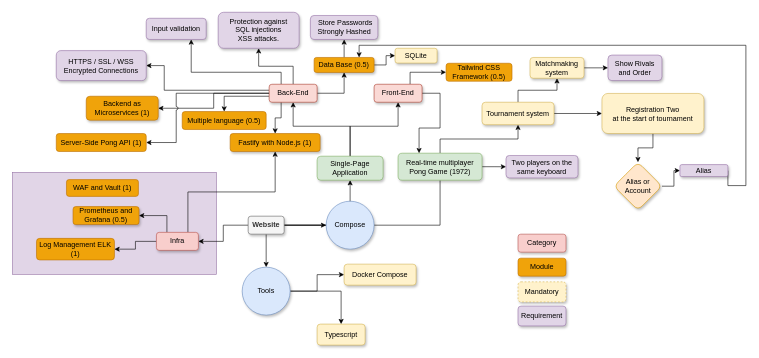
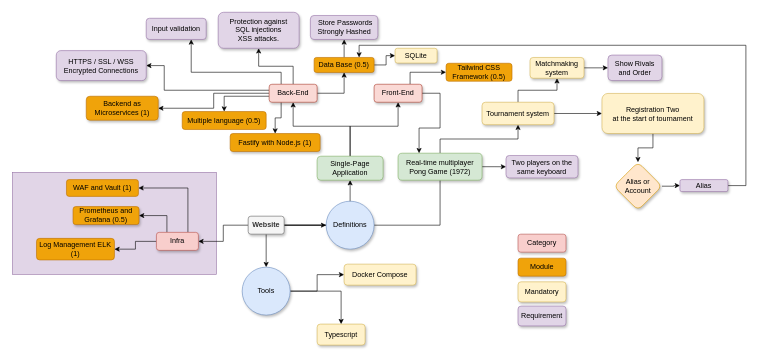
node "Server-Side Pong API (1)": removed
edge "Back-End" -> "Server-Side Pong API (1)": removed
edge "Infra" -> "Fastify with Node.js (1)": now "Infra" -> "WAF and Vault (1)"
node "Alias": moved (704, 171) -> (704, 186)
node "Compose": label "Compose" -> "Definitions"
node "Mandatory": style dashed -> solid
